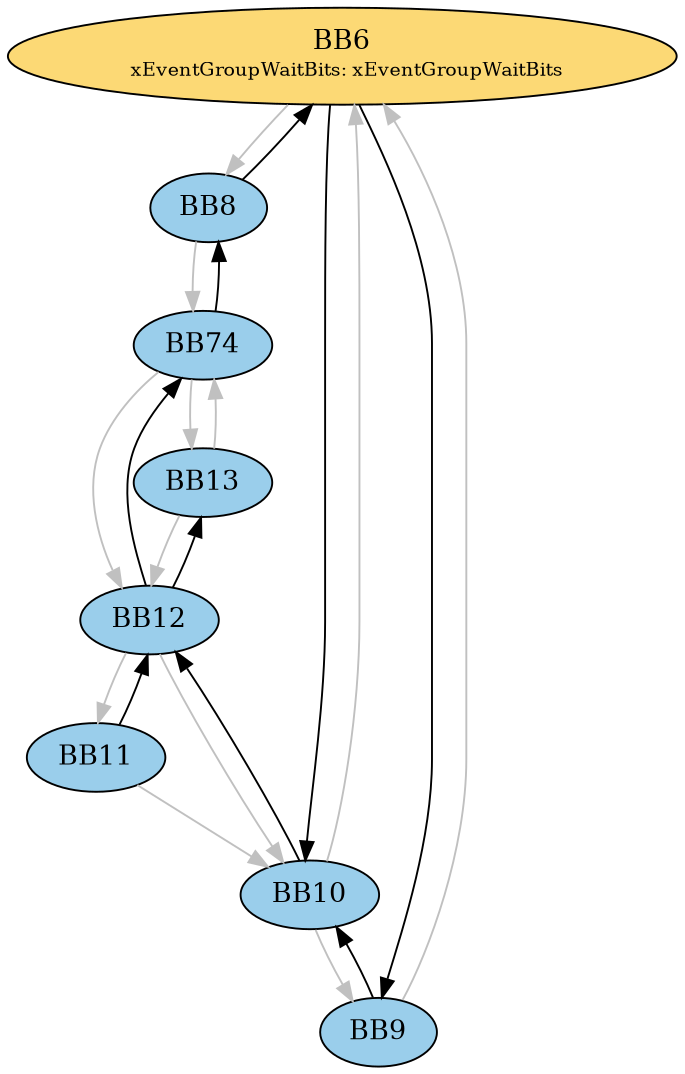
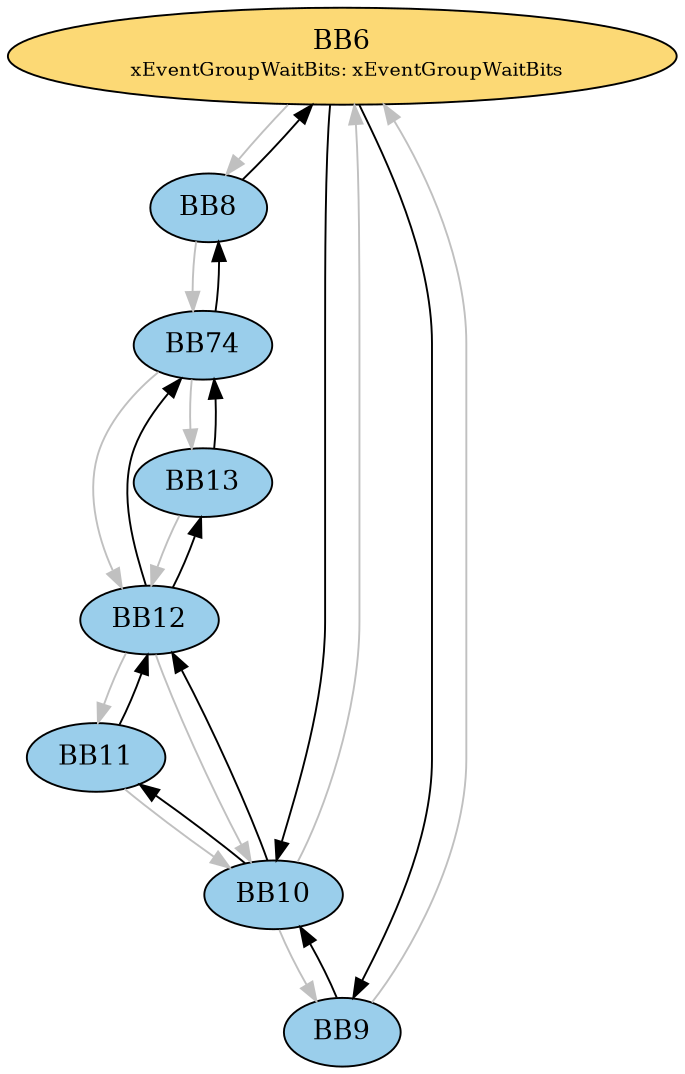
edge "BB13" -> "BB74": color grey -> black
edge "BB10" -> "BB11": added
